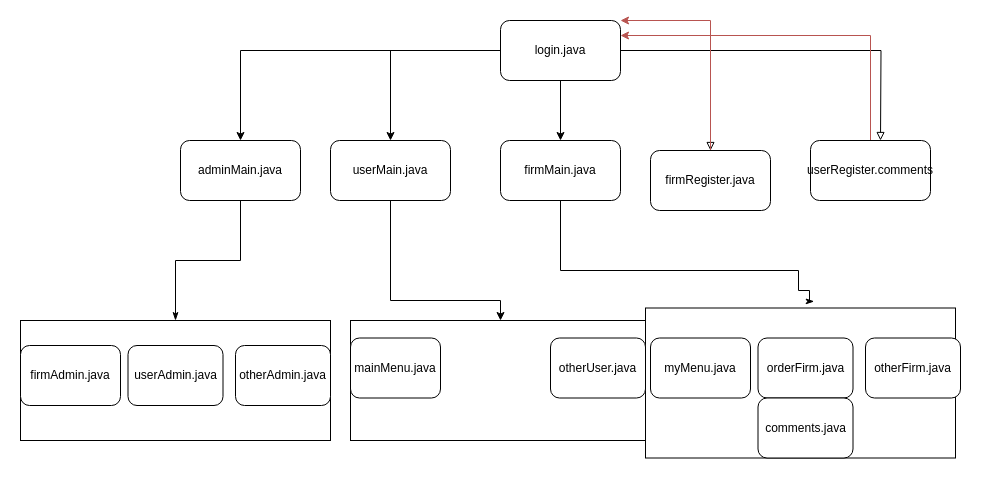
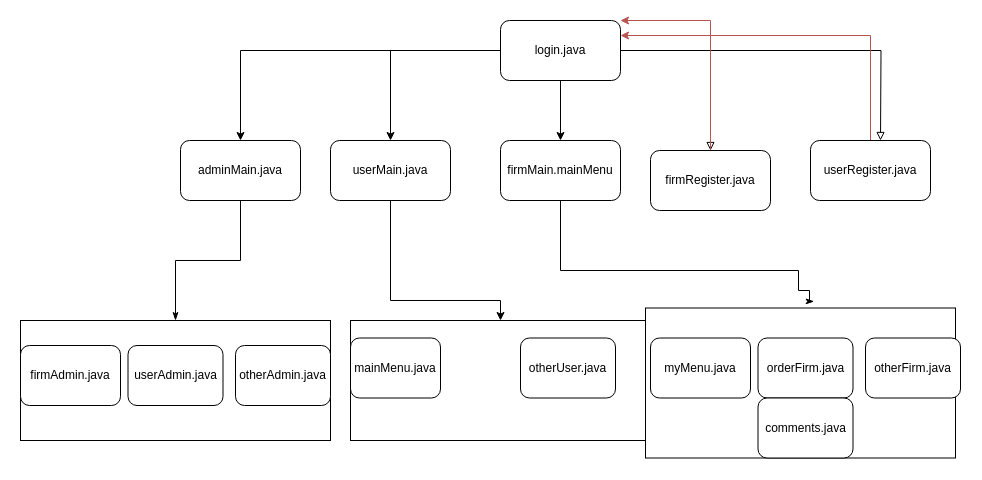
node "firmMain.java": label "firmMain.java" -> "firmMain.mainMenu"
node "userRegister.comments": label "userRegister.comments" -> "userRegister.java"
node "otherUser.java": moved (598, 368) -> (568, 368)
